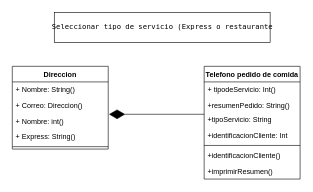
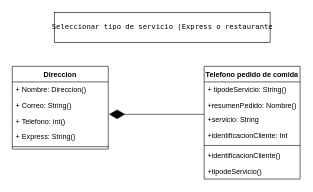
node "+ Nombre: String()": label "+ Nombre: String()" -> "+ Nombre: Direccion()"
node "+ tipodeServicio: Int()": label "+ tipodeServicio: Int()" -> "+ tipodeServicio: String()"
node "+ Correo: Direccion()": label "+ Correo: Direccion()" -> "+ Correo: String()"
node "+resumenPedido: String()": label "+resumenPedido: String()" -> "+resumenPedido: Nombre()"
node "+tipoServicio: String": label "+tipoServicio: String" -> "+servicio: String"
node "+ Nombre: int()": label "+ Nombre: int()" -> "+ Telefono: int()"
node "+imprimirResumen()": label "+imprimirResumen()" -> "+tipodeServicio()"
